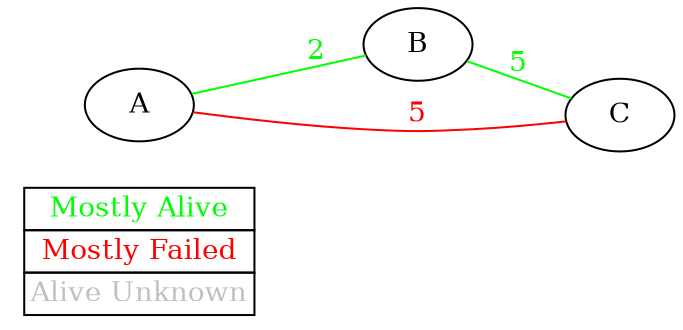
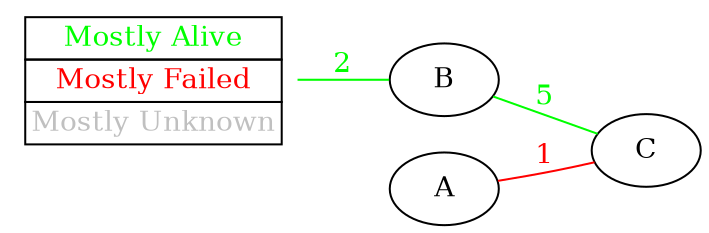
edge "B" -- "A": now "B" -- "Mostly Alive"
edge "A" -- "C": label "5" -> "1"
node "Mostly Alive": text "Alive Unknown" -> "Mostly Unknown"
